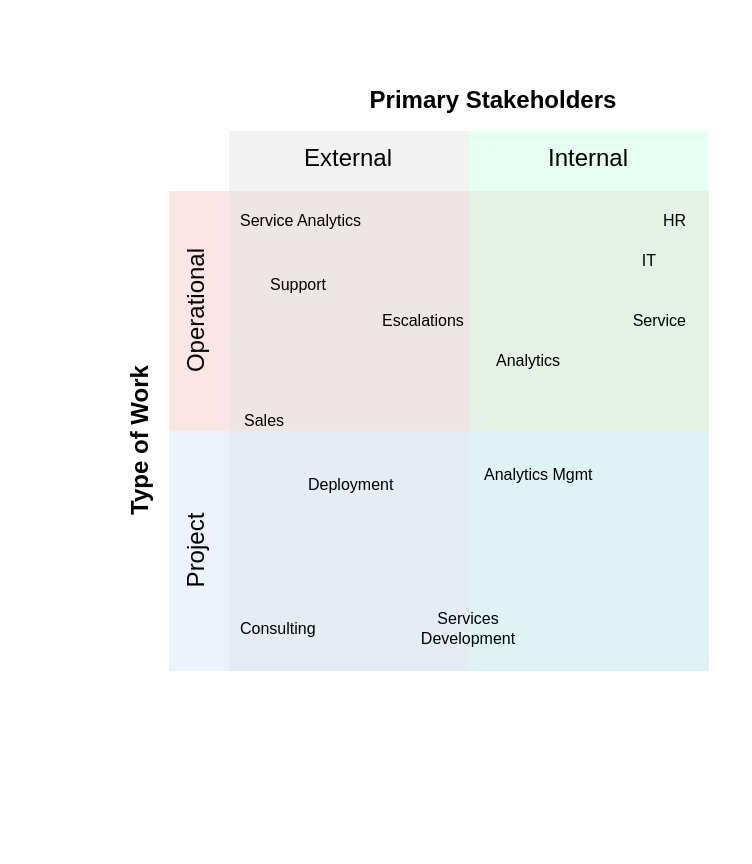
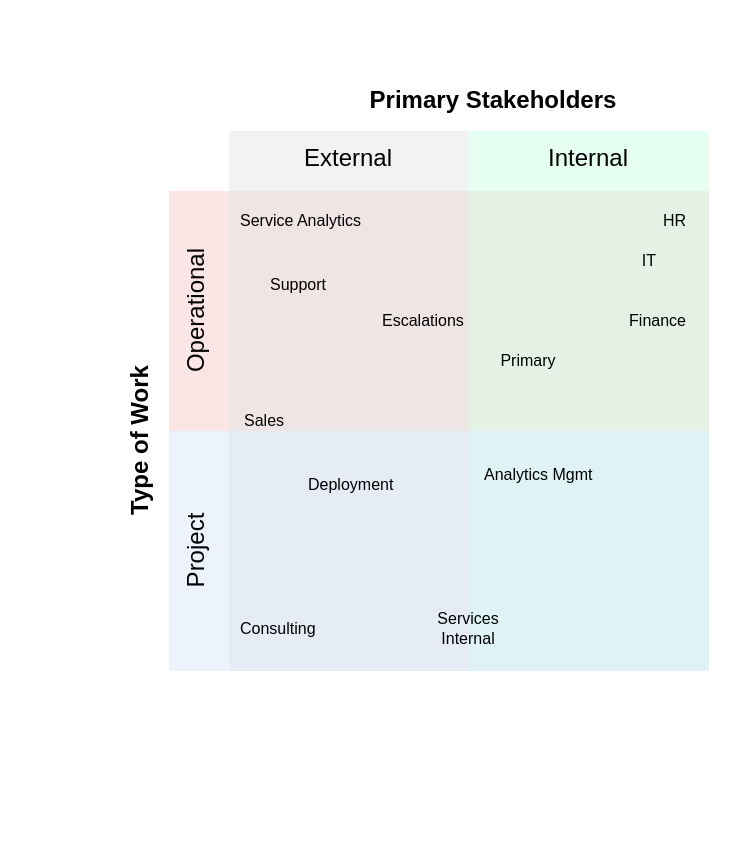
node "Service": label "Service" -> "Finance"
node "Analytics": label "Analytics" -> "Primary"
node "Services Development": label "Services Development" -> "Services Internal"
